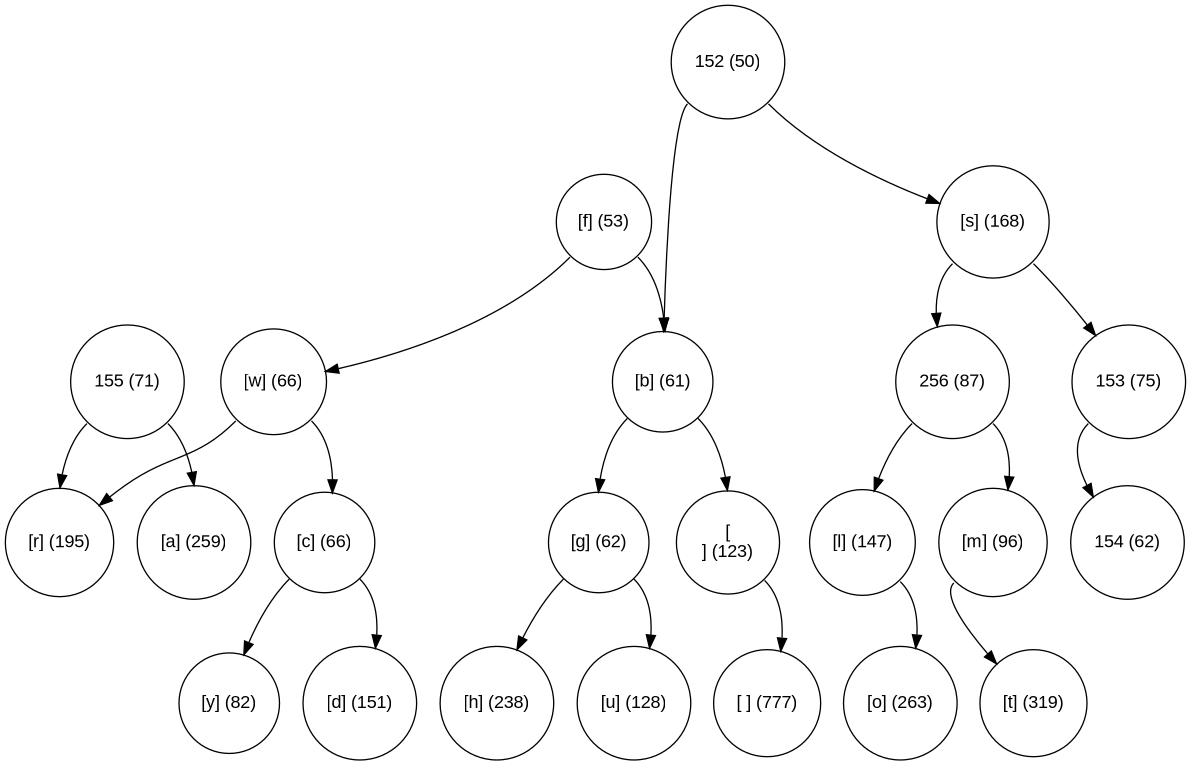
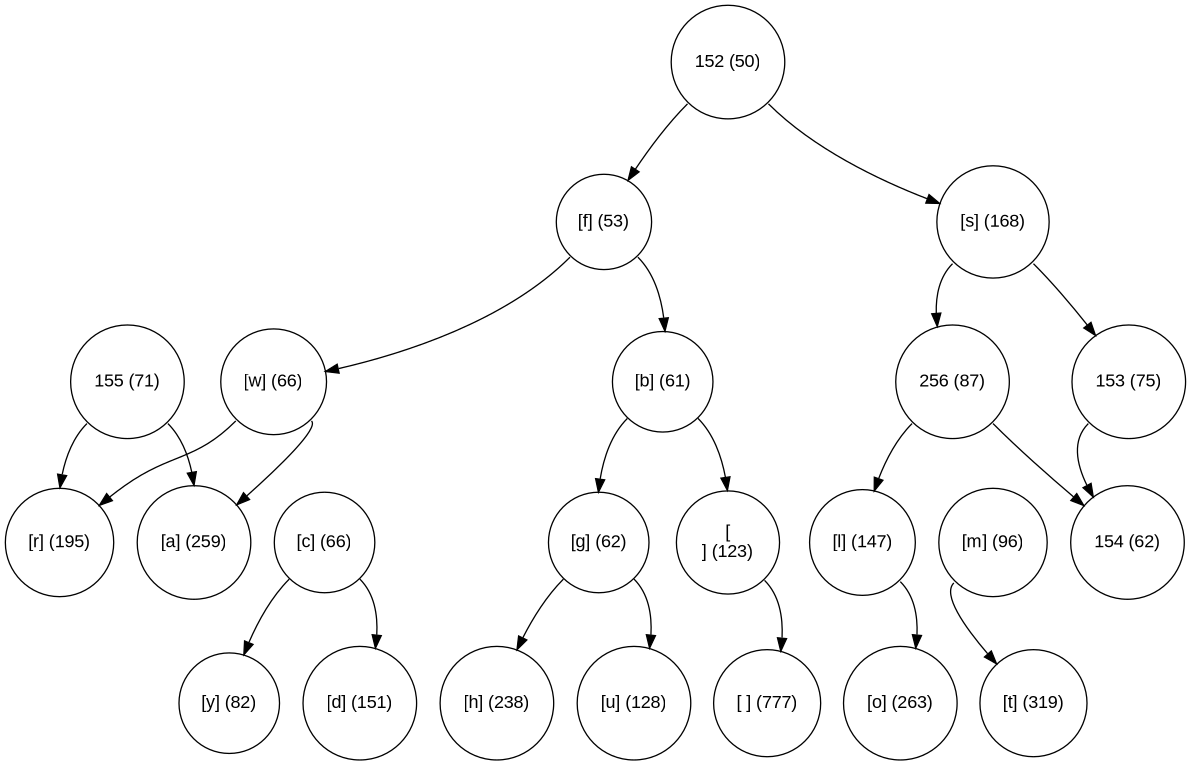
edge "152 (50)" -> "[b] (61)": now "152 (50)" -> "[f] (53)"
edge "[w] (66)" -> "[c] (66)": now "[w] (66)" -> "[a] (259)"
edge "256 (87)" -> "[m] (96)": now "256 (87)" -> "154 (62)"
